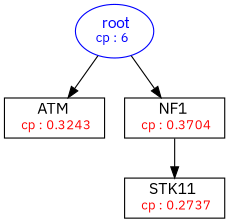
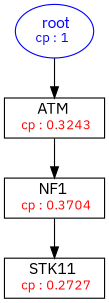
node "root": text "cp : 6" -> "cp : 1"
edge "root" -> "NF1": now "ATM" -> "NF1"
node "STK11": text "cp : 0.2737" -> "cp : 0.2727"
